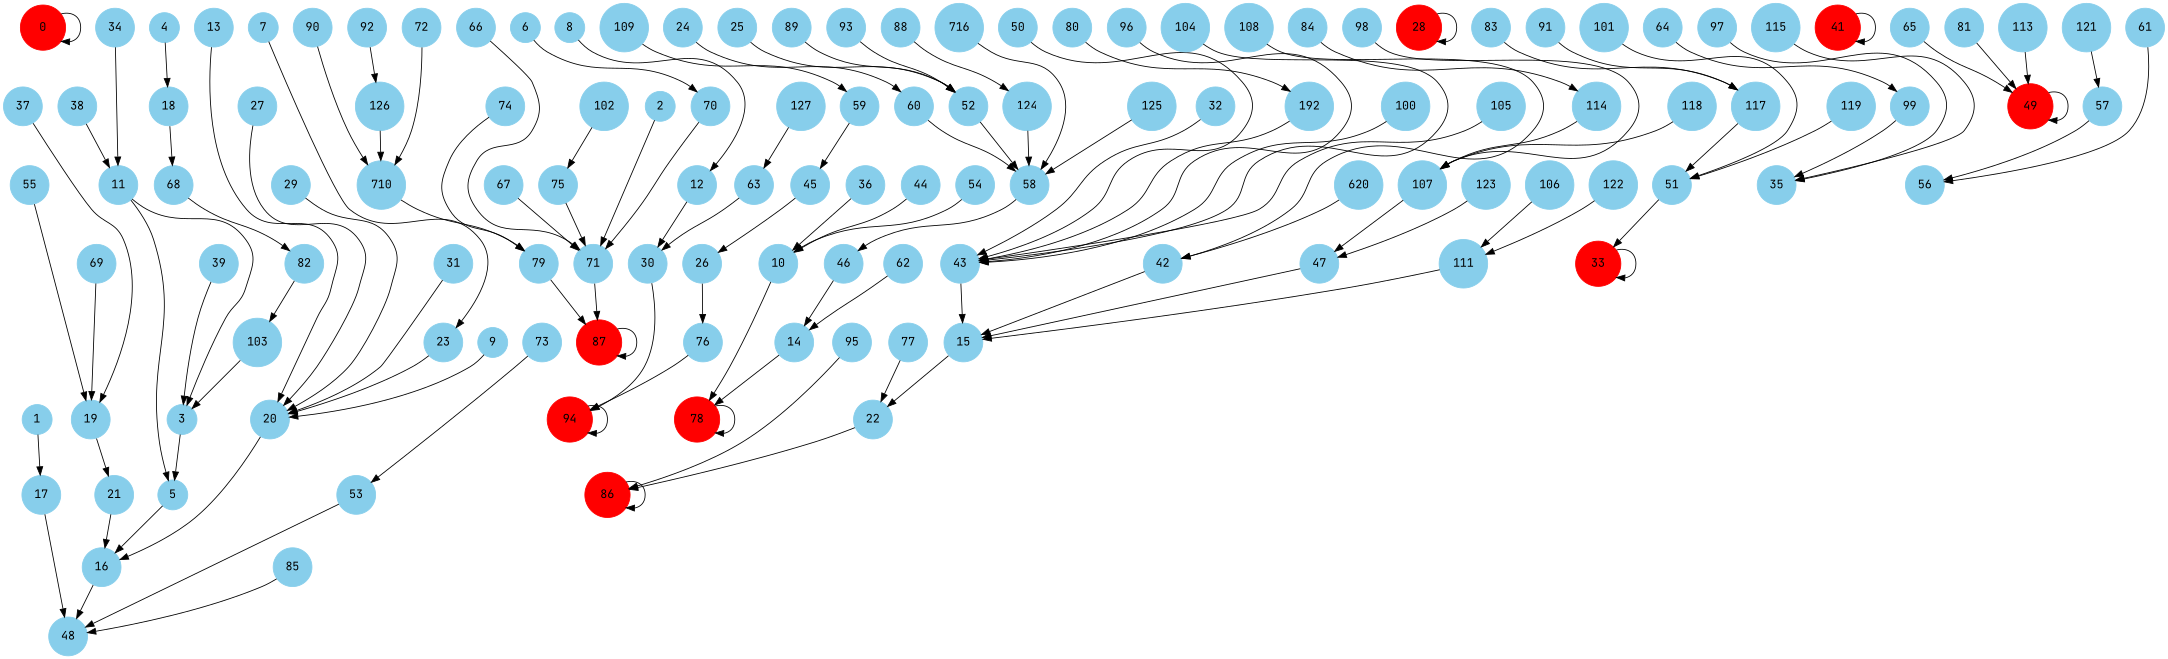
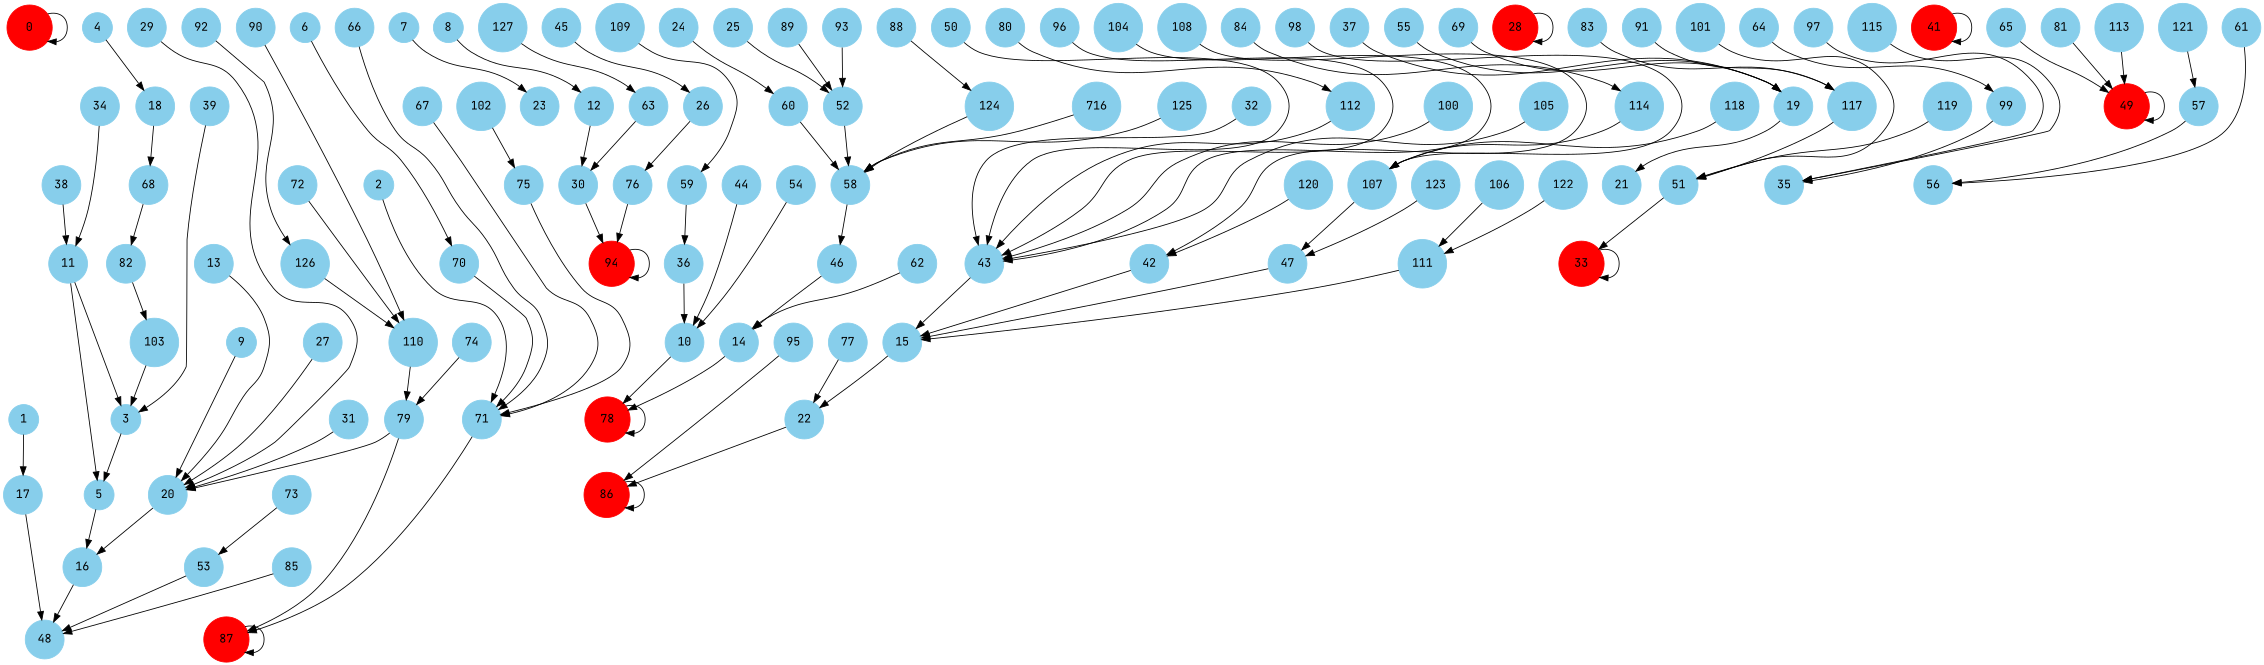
node "192": label "192" -> "112"
edge "59" -> "45": now "59" -> "36"
node "710": label "710" -> "110"
node "620": label "620" -> "120"
edge "23" -> "20": now "79" -> "20"
edge "21" -> "16": removed
